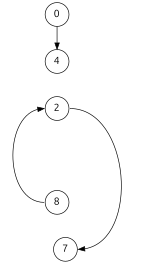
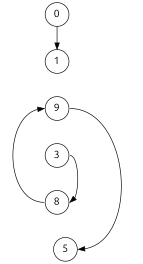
node "4": label "4" -> "1"
node "2": label "2" -> "9"
node "3": added
node "7": label "7" -> "5"
